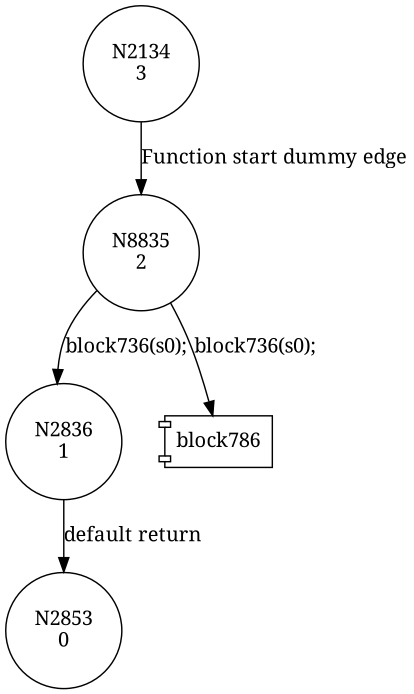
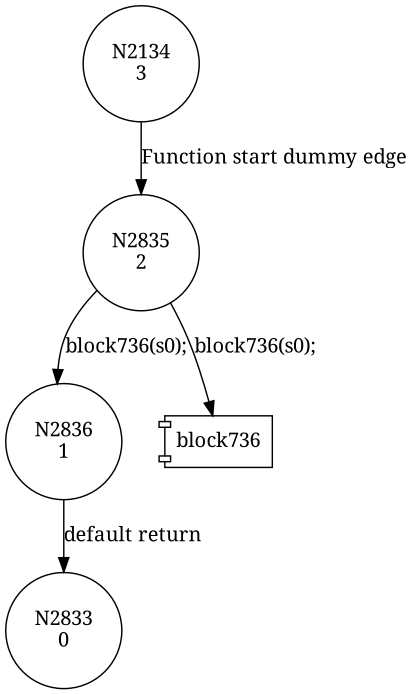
node "N8835 2": label "N8835 2" -> "N2835 2"
node "block786": label "block786" -> "block736"
node "N2853 0": label "N2853 0" -> "N2833 0"
